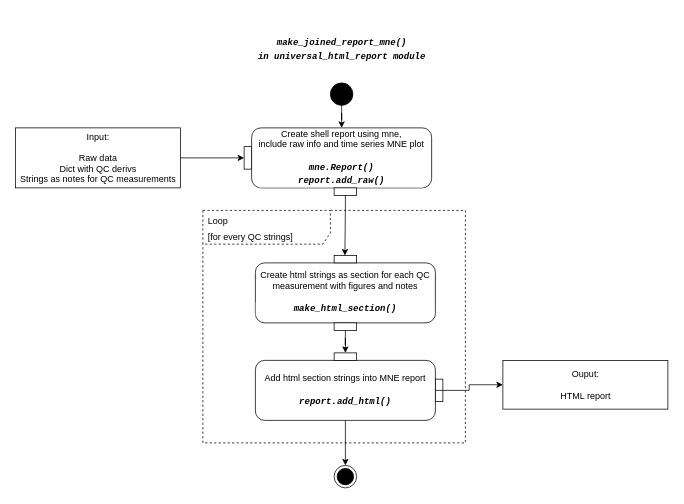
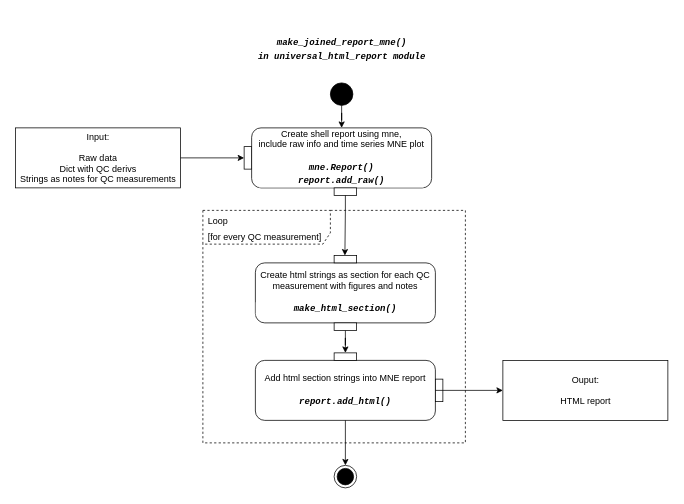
node "Loop [for every QC strings]": label "Loop [for every QC strings]" -> "Loop [for every QC measurement]"
node "Ouput: HTML report": size 165x49 -> 165x60
